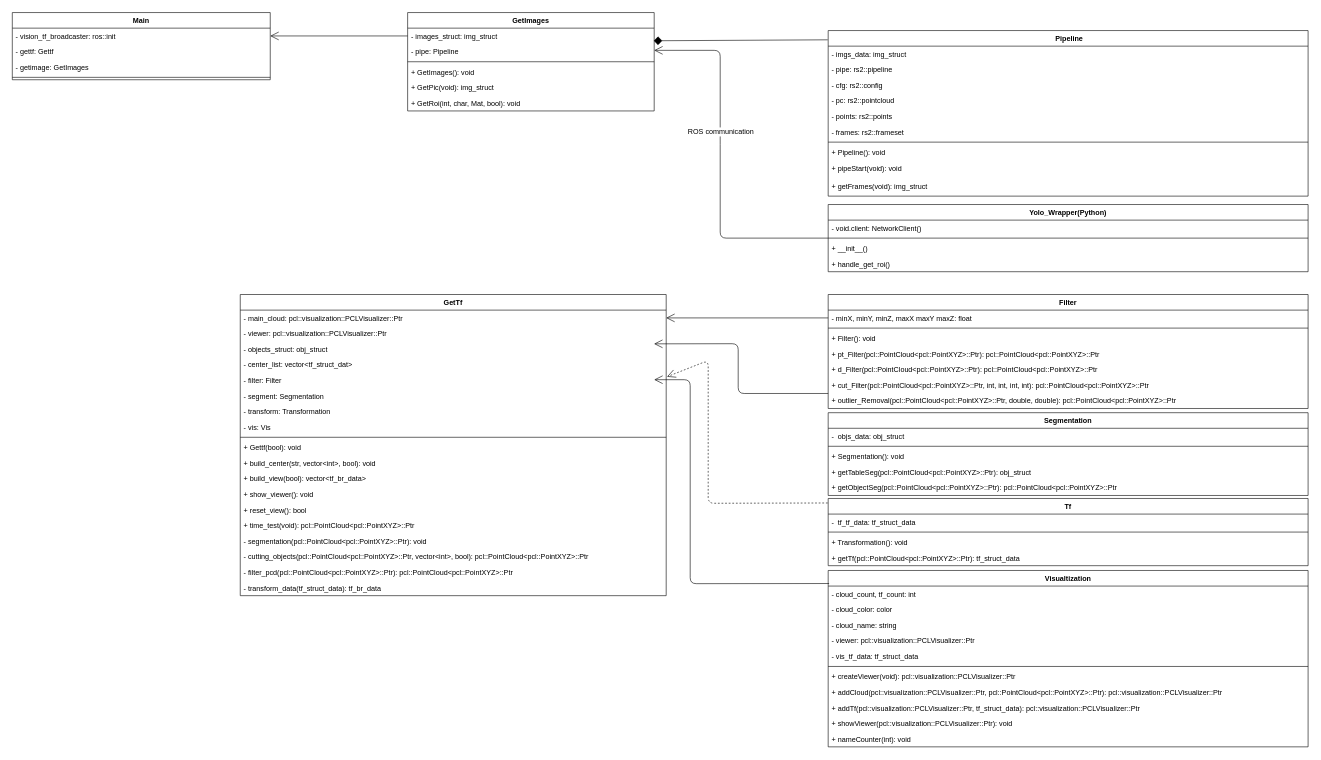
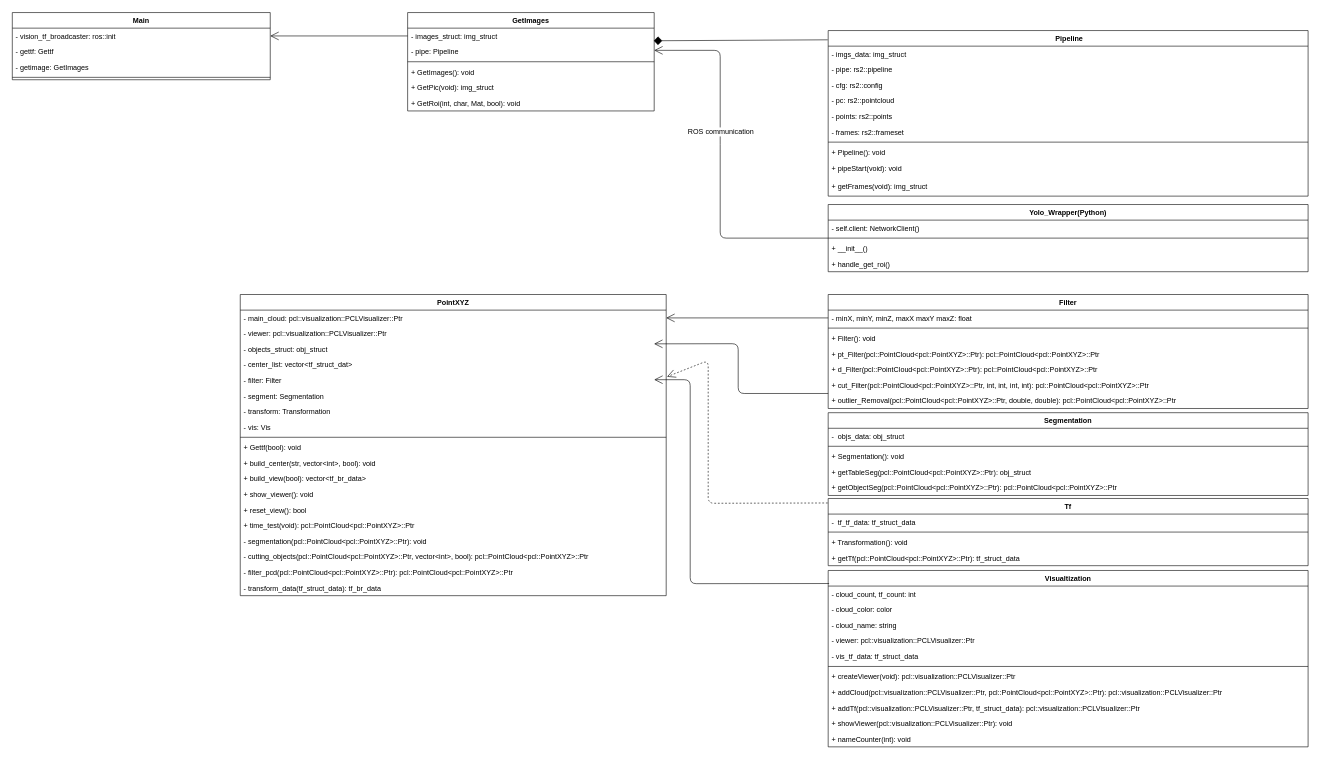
node "- void.client: NetworkClient()": label "- void.client: NetworkClient()" -> "- self.client: NetworkClient()"
node "GetTf": label "GetTf" -> "PointXYZ"
